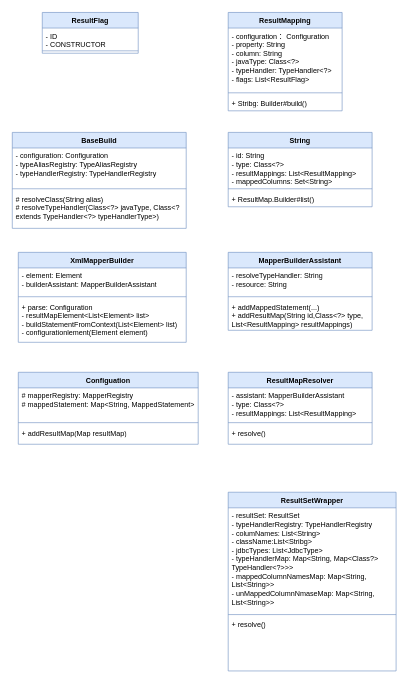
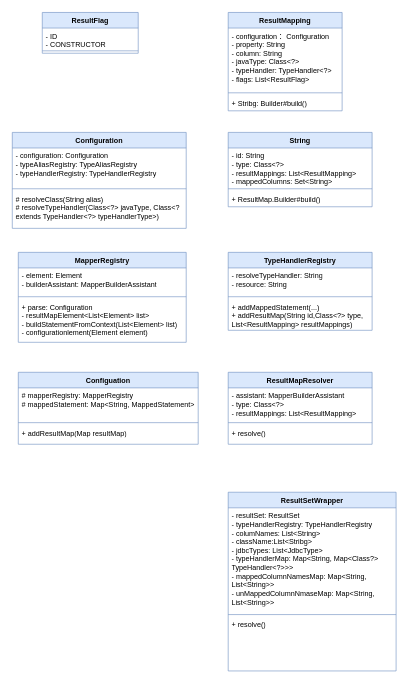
node "BaseBuild": label "BaseBuild" -> "Configuration"
node "+ ResultMap.Builder#list()": label "+ ResultMap.Builder#list()" -> "+ ResultMap.Builder#build()"
node "XmlMapperBuilder": label "XmlMapperBuilder" -> "MapperRegistry"
node "MapperBuilderAssistant": label "MapperBuilderAssistant" -> "TypeHandlerRegistry"
